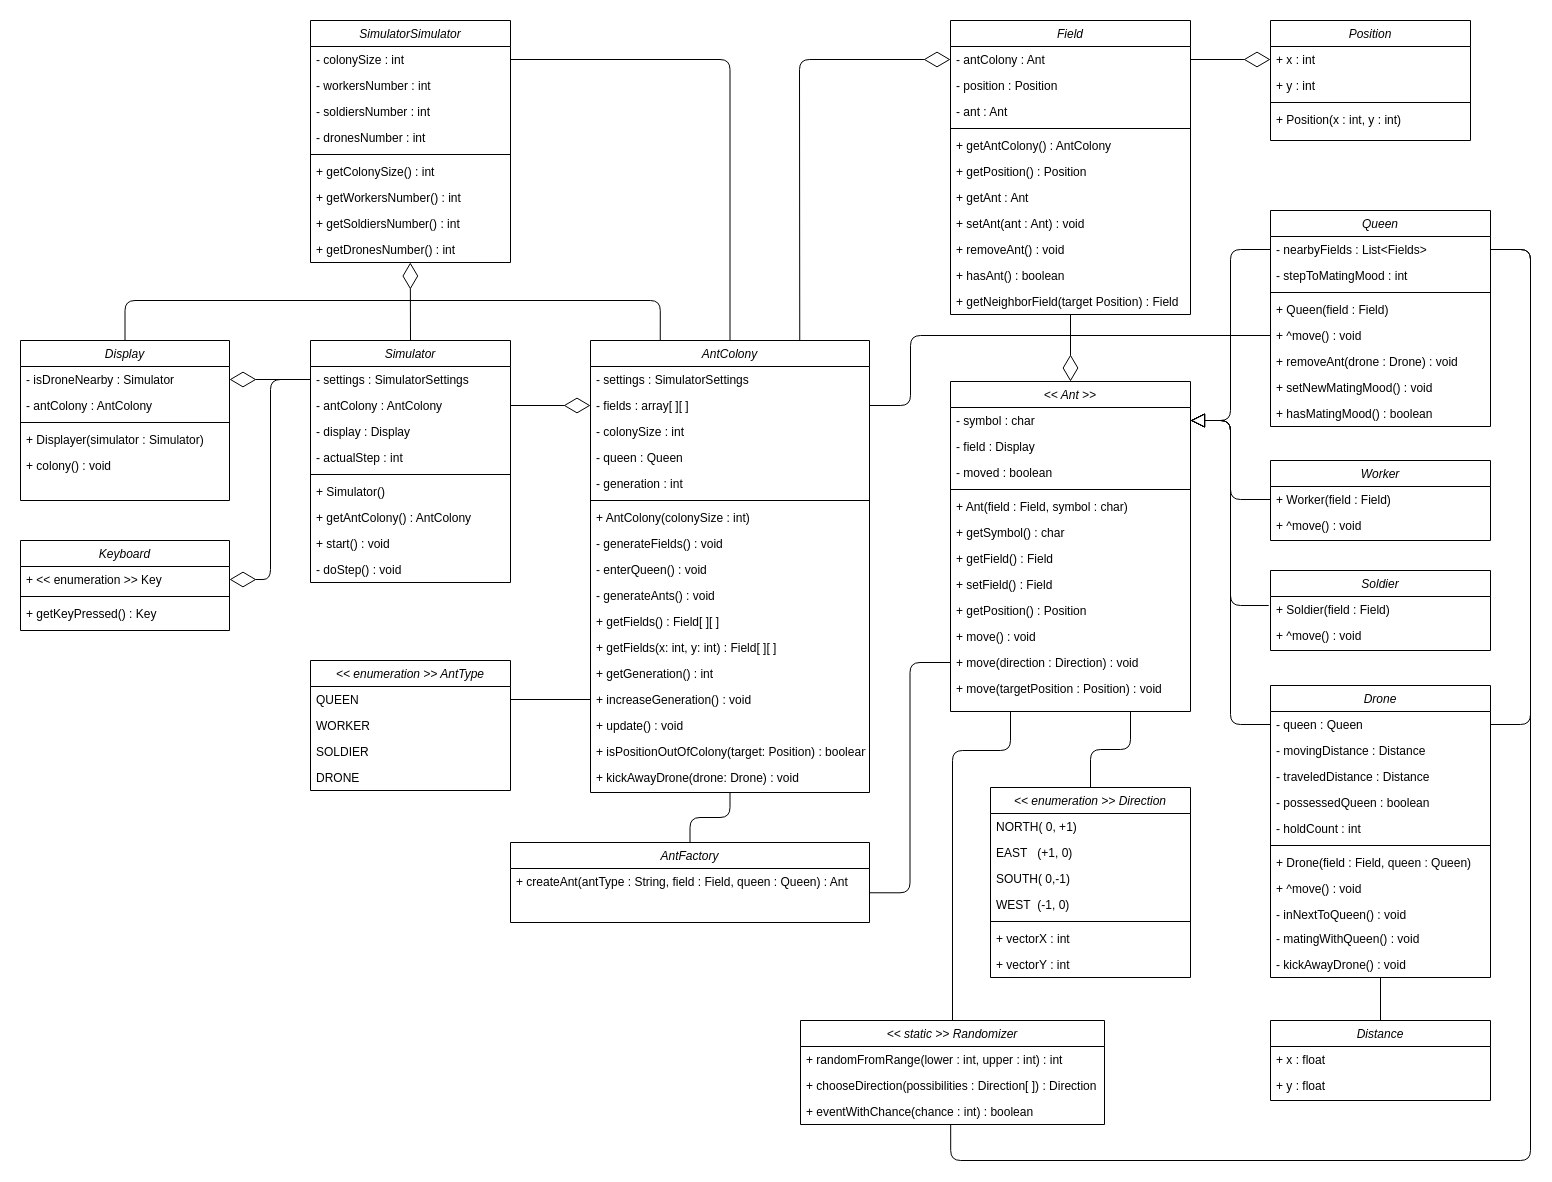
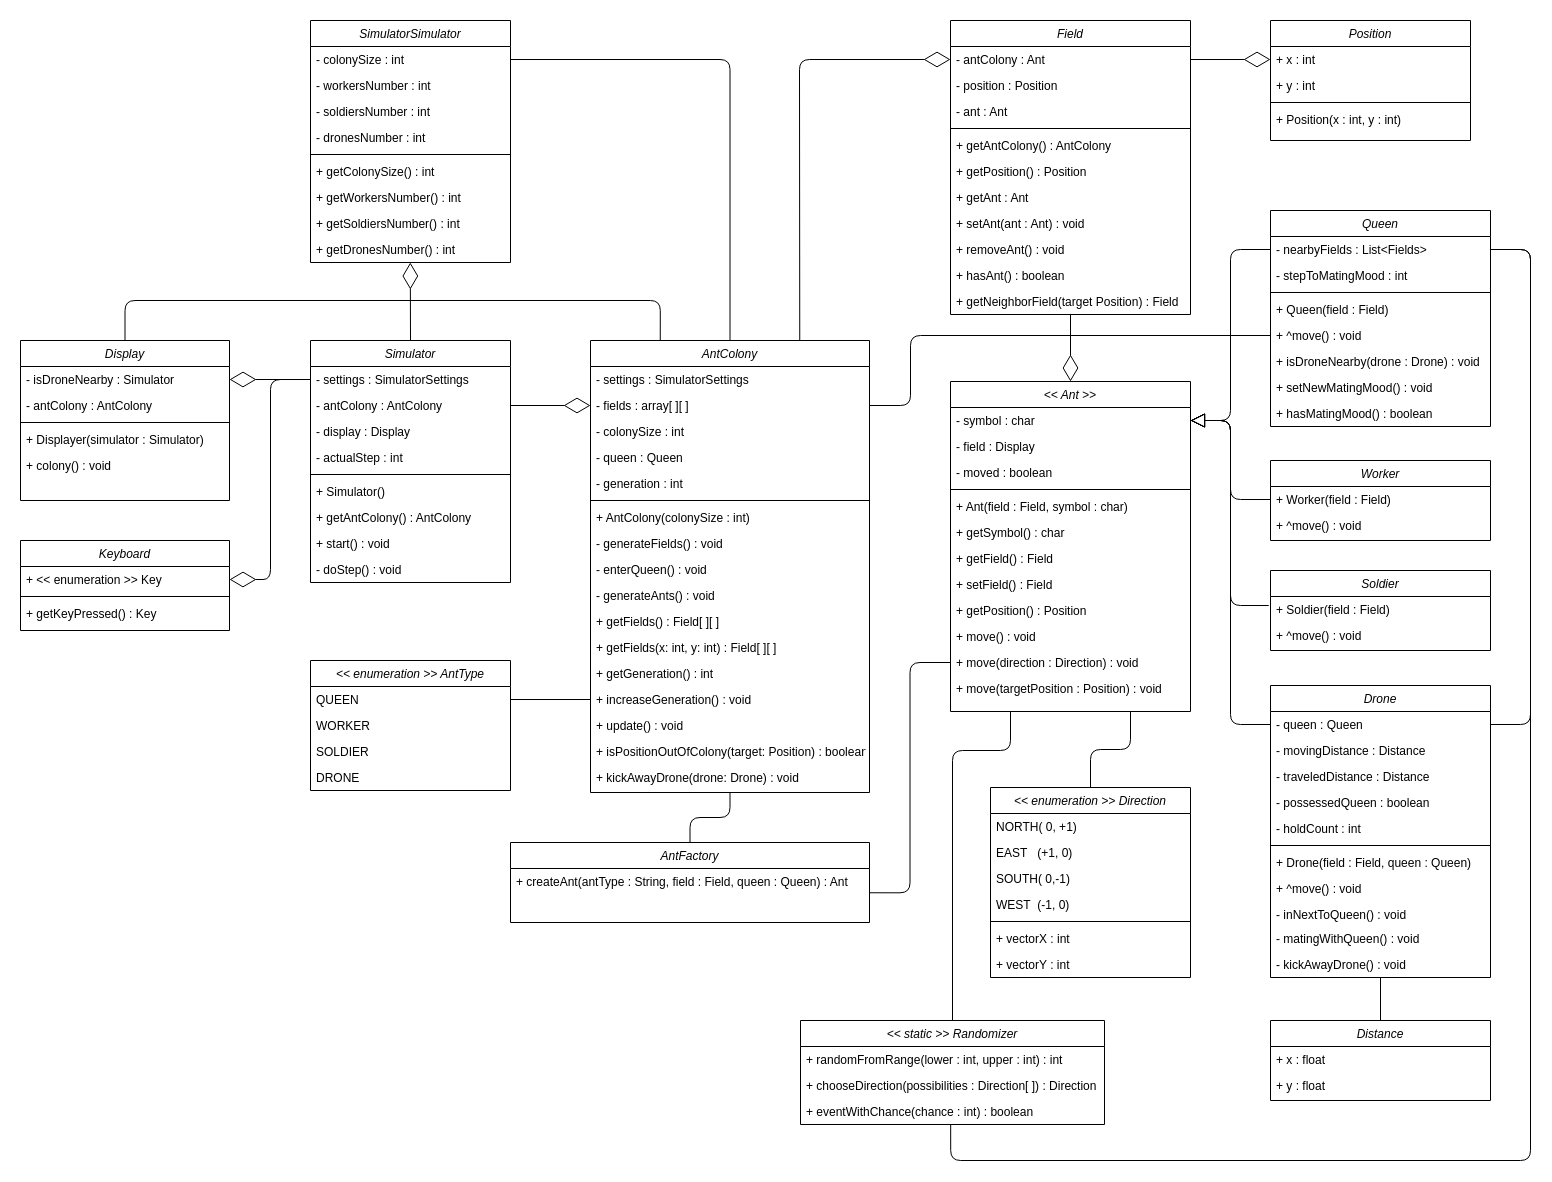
node "+ removeAnt(drone : Drone) : void": label "+ removeAnt(drone : Drone) : void" -> "+ isDroneNearby(drone : Drone) : void"
